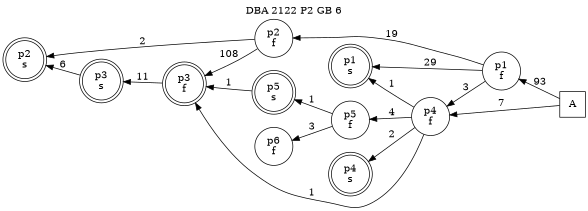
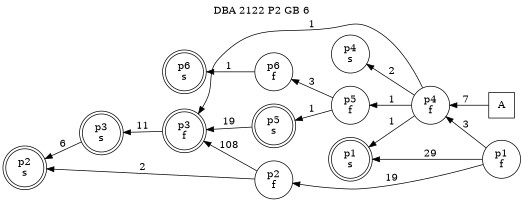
node "p6 s": added
edge "p5 s" -> "p3 f": label "1" -> "19"
edge "A" -> "p1 f": removed, label "93"
edge "p4 f" -> "p5 f": label "4" -> "1"
node "p4 s": shape doublecircle -> circle
